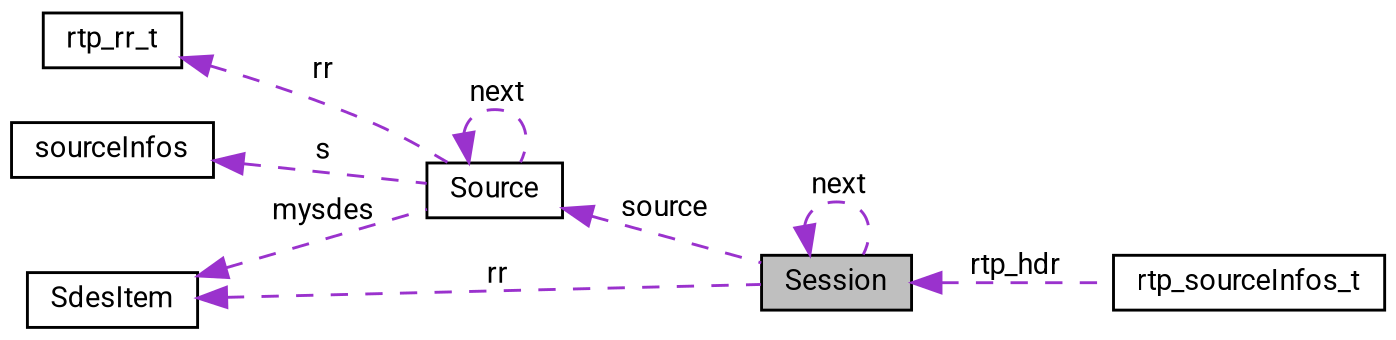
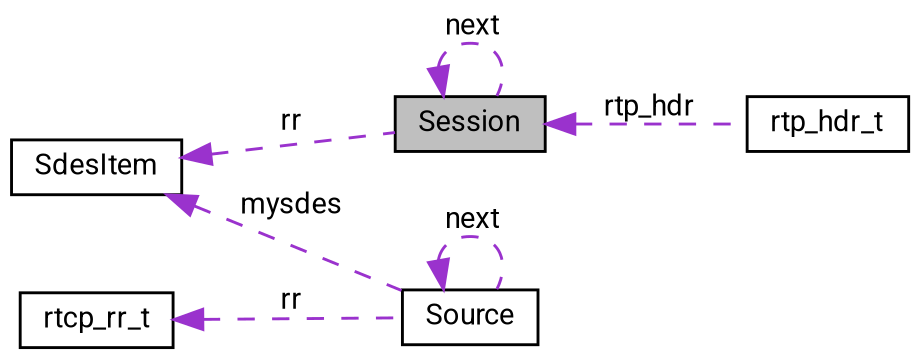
node "rtp_rr_t": label "rtp_rr_t" -> "rtcp_rr_t"
node "sourceInfos": removed
edge "Session" -> "Source": removed, label "source"
node "rtp_sourceInfos_t": label "rtp_sourceInfos_t" -> "rtp_hdr_t"
